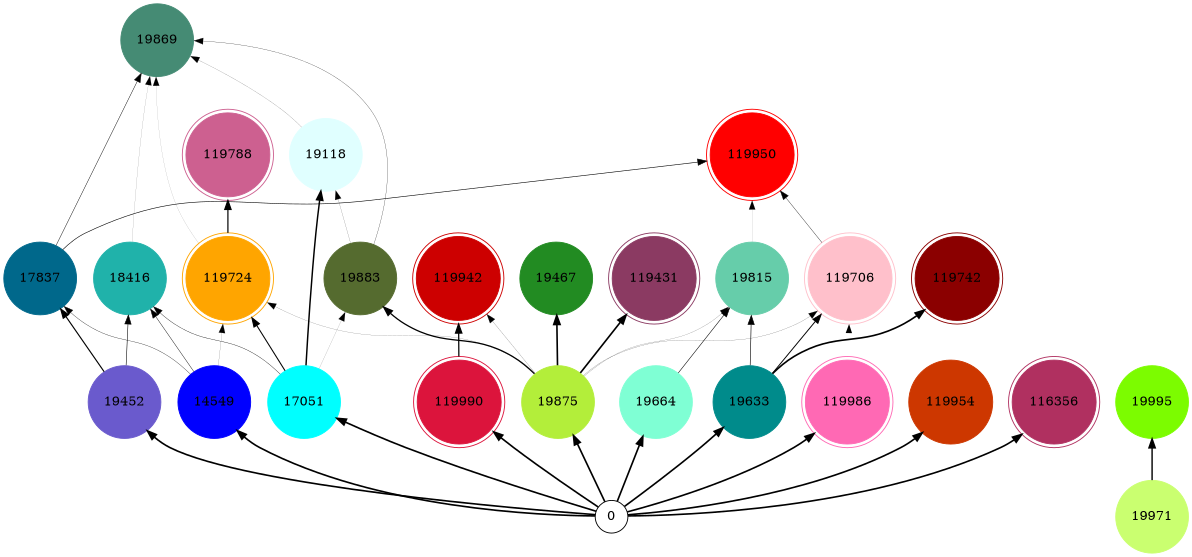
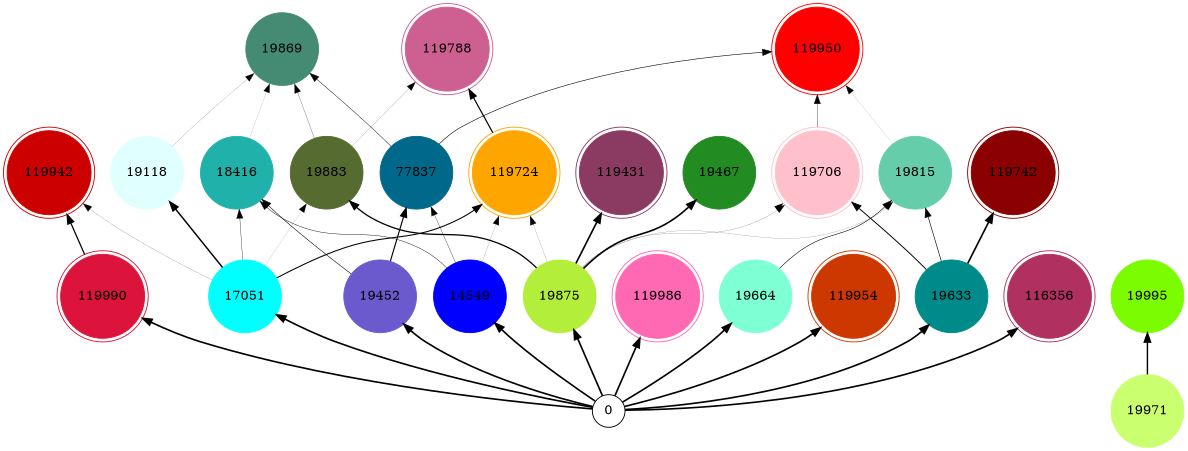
edge "119724" -> "19869": removed
edge "19883" -> "19118": now "19883" -> "119788"
node "17837": label "17837" -> "77837"
edge "19875" -> "119942": now "17051" -> "119942"
node "119954": shape circle -> doublecircle
